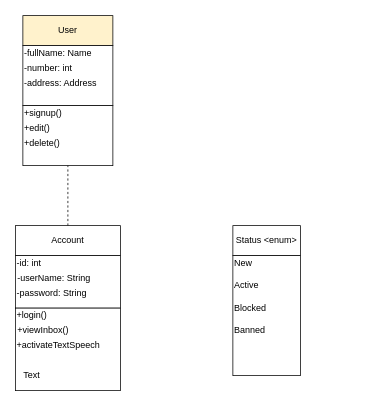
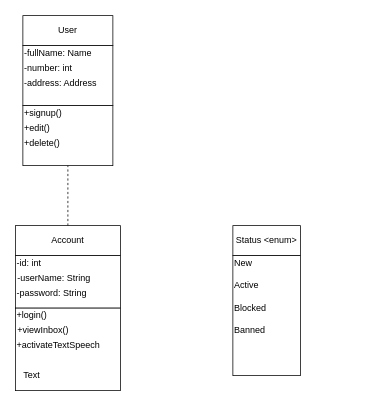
node "User": fillcolor #fff2cc -> #ffffff
